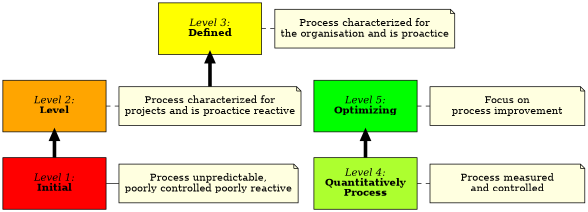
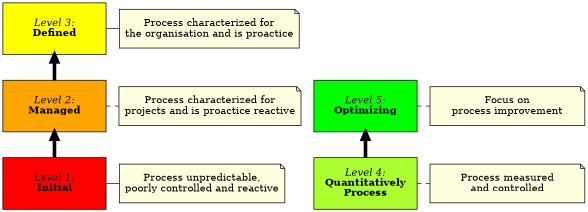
edge "Level 3:" -- "Process characterized for the organisation and is proactice": style dashed -> solid
edge "Level 3:" -- "Process characterized for projects and is proactice reactive": now "Level 3:" -- "Level 2:"
node "Level 2:": text "Level" -> "Managed"
node "Process unpredictable, poorly controlled poorly reactive": label "Process unpredictable, poorly controlled poorly reactive" -> "Process unpredictable, poorly controlled and reactive"
